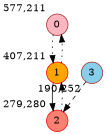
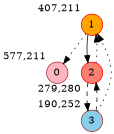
edge "0 577,211" -> "1 407,211": now "3 190,252" -> "1 407,211"
edge "2 279,280" -> "3 190,252": added
